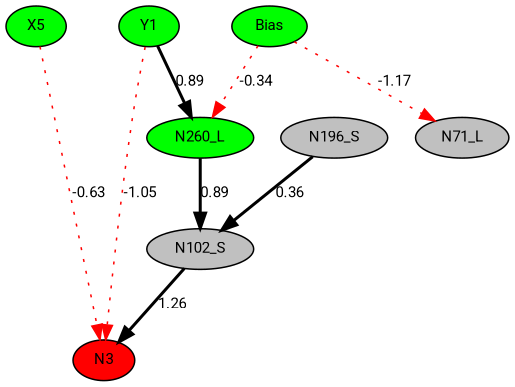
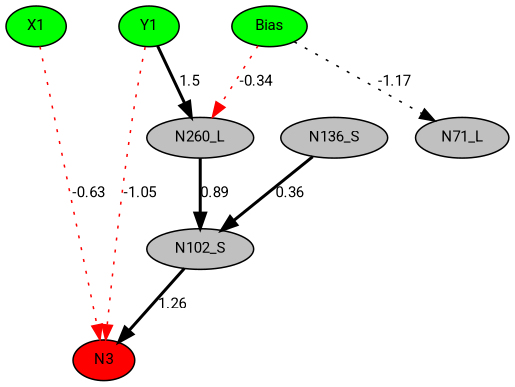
node "X5": label "X5" -> "X1"
edge "Bias" -> "N71_L": color red -> black
edge "Y1" -> "N260_L": label "0.89" -> "1.5"
node "N260_L": fillcolor green -> gray
node "N196_S": label "N196_S" -> "N136_S"
